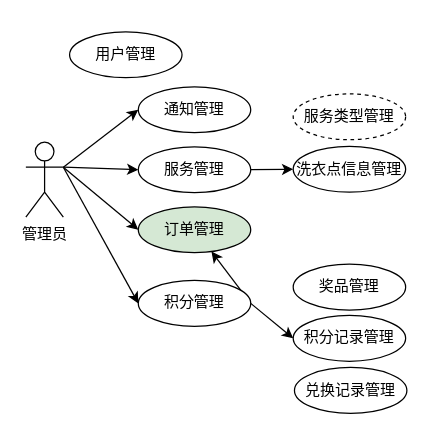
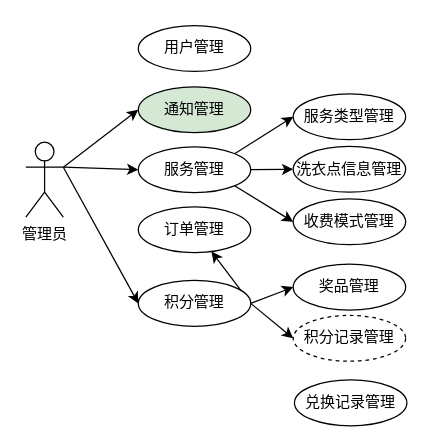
node "用户管理": moved (126, 55) -> (194, 49)
node "通知管理": fillcolor #ffffff -> #d5e8d4
node "服务类型管理": style dashed -> solid
edge "服务管理" -> "服务类型管理": added
edge "管理员" -> "订单管理": removed
edge "服务管理" -> "收费模式管理": added
node "收费模式管理": added
node "订单管理": fillcolor #d5e8d4 -> #ffffff
edge "积分管理" -> "奖品管理": added
node "积分记录管理": style solid -> dashed
node "兑换记录管理": moved (351, 391) -> (351, 403)
